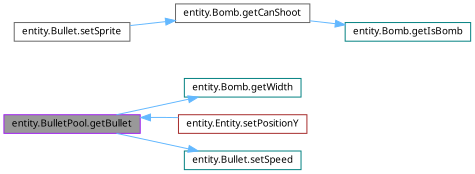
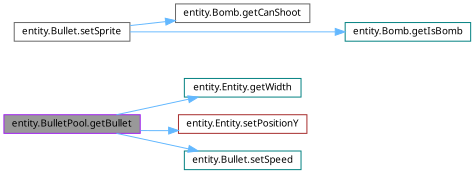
edge "entity.Bomb.getCanShoot" -> "entity.Bomb.getIsBomb": now "entity.Bullet.setSprite" -> "entity.Bomb.getIsBomb"
node "entity.Bomb.getWidth": label "entity.Bomb.getWidth" -> "entity.Entity.getWidth"
edge "entity.Entity.setPositionY" -> "entity.BulletPool.getBullet": reversed
